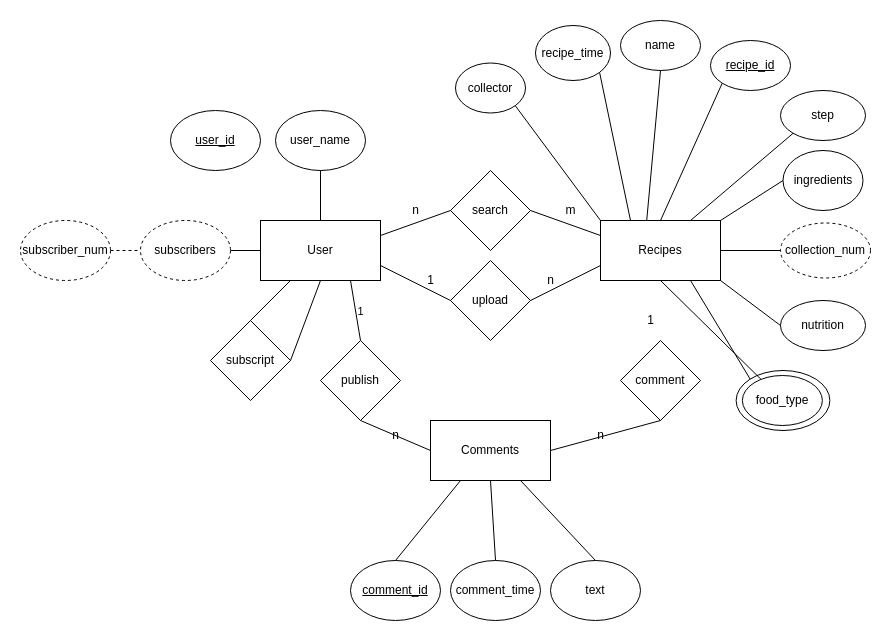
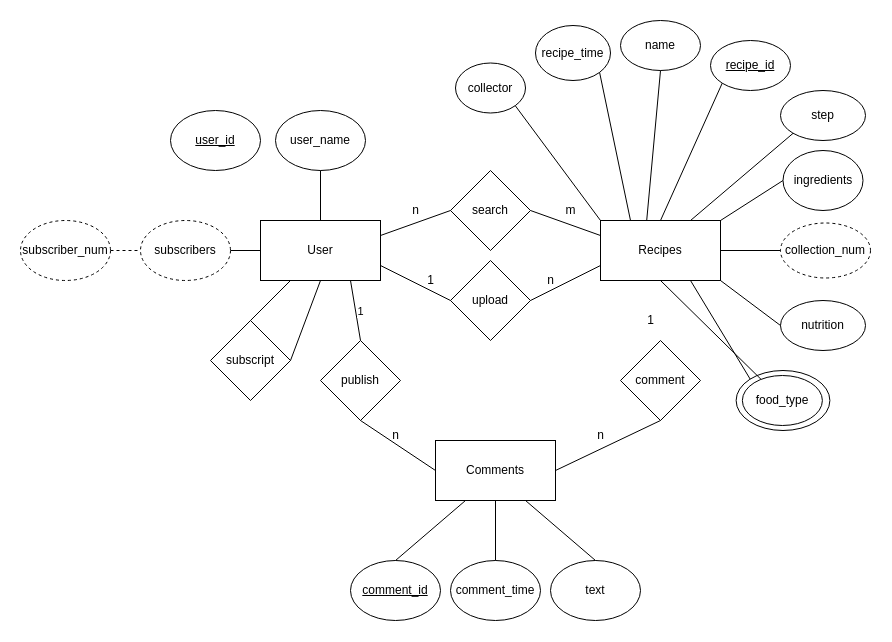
node "Comments": moved (491, 451) -> (496, 471)
